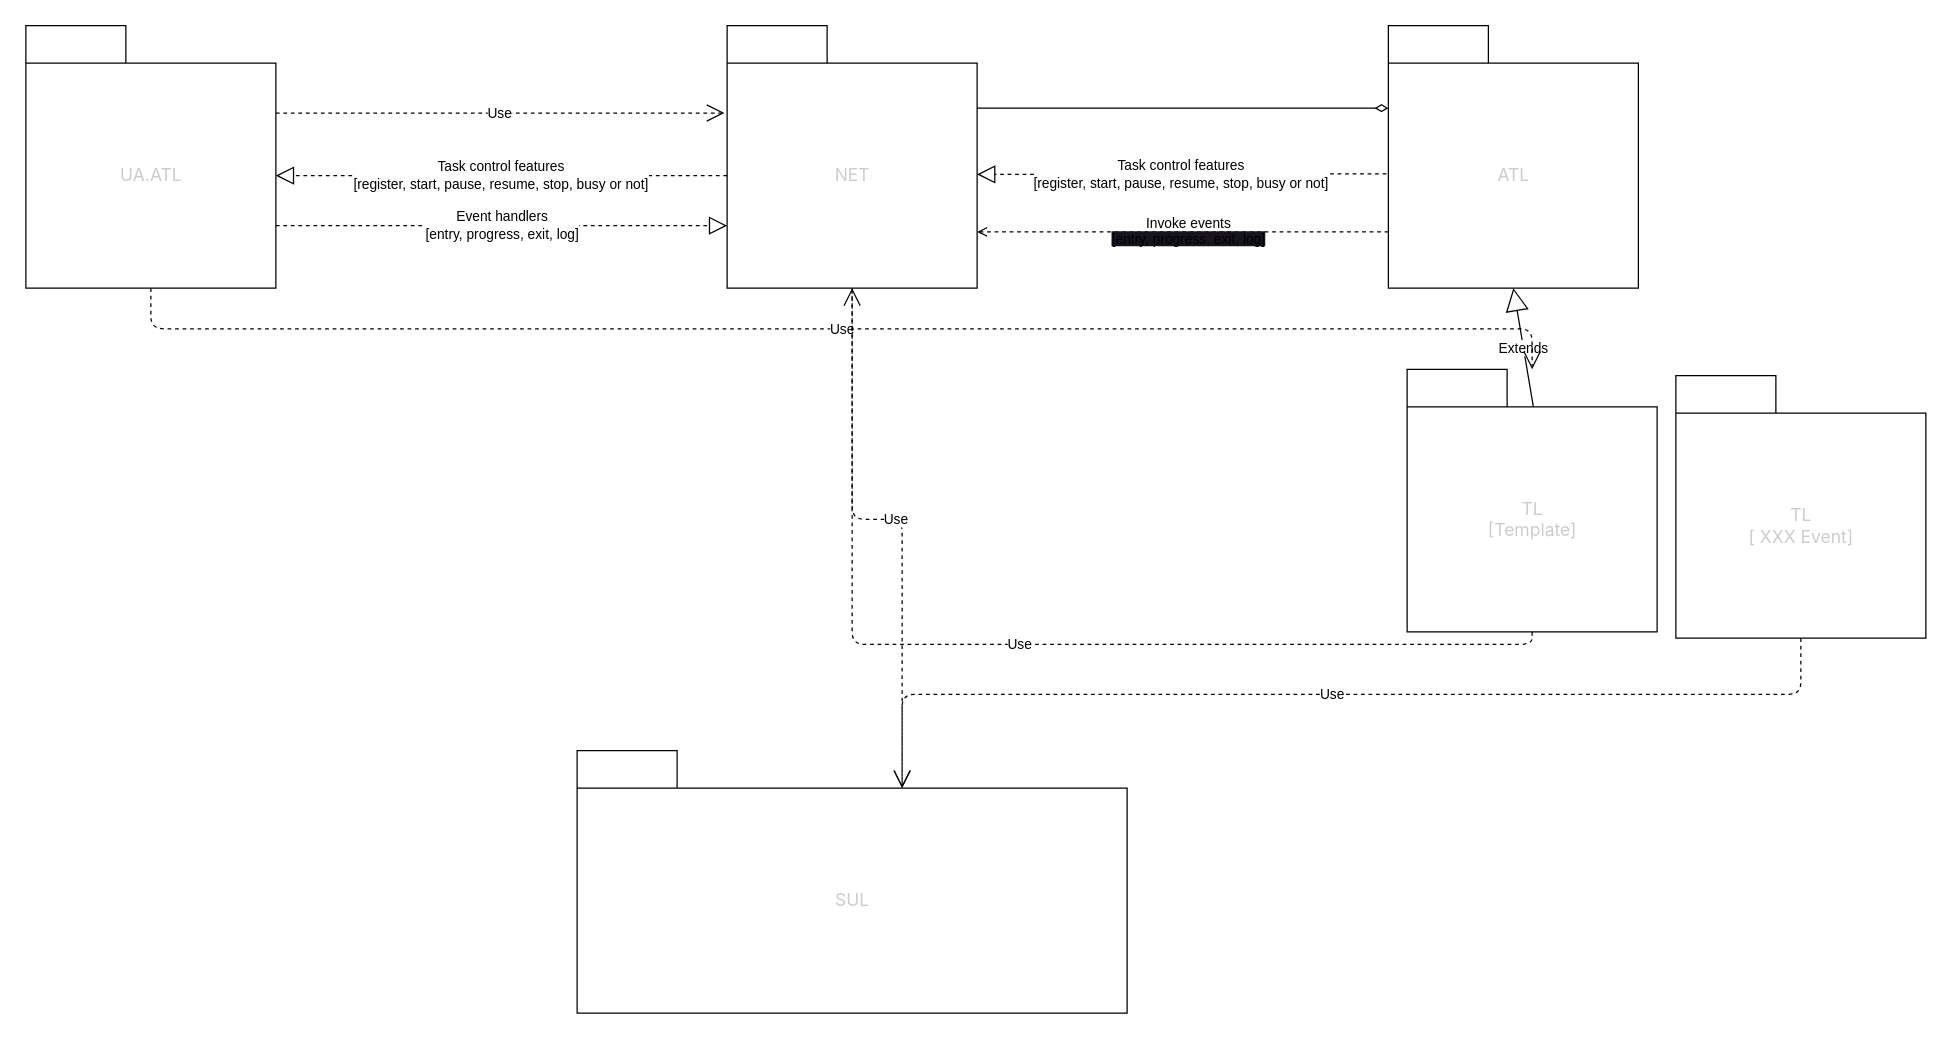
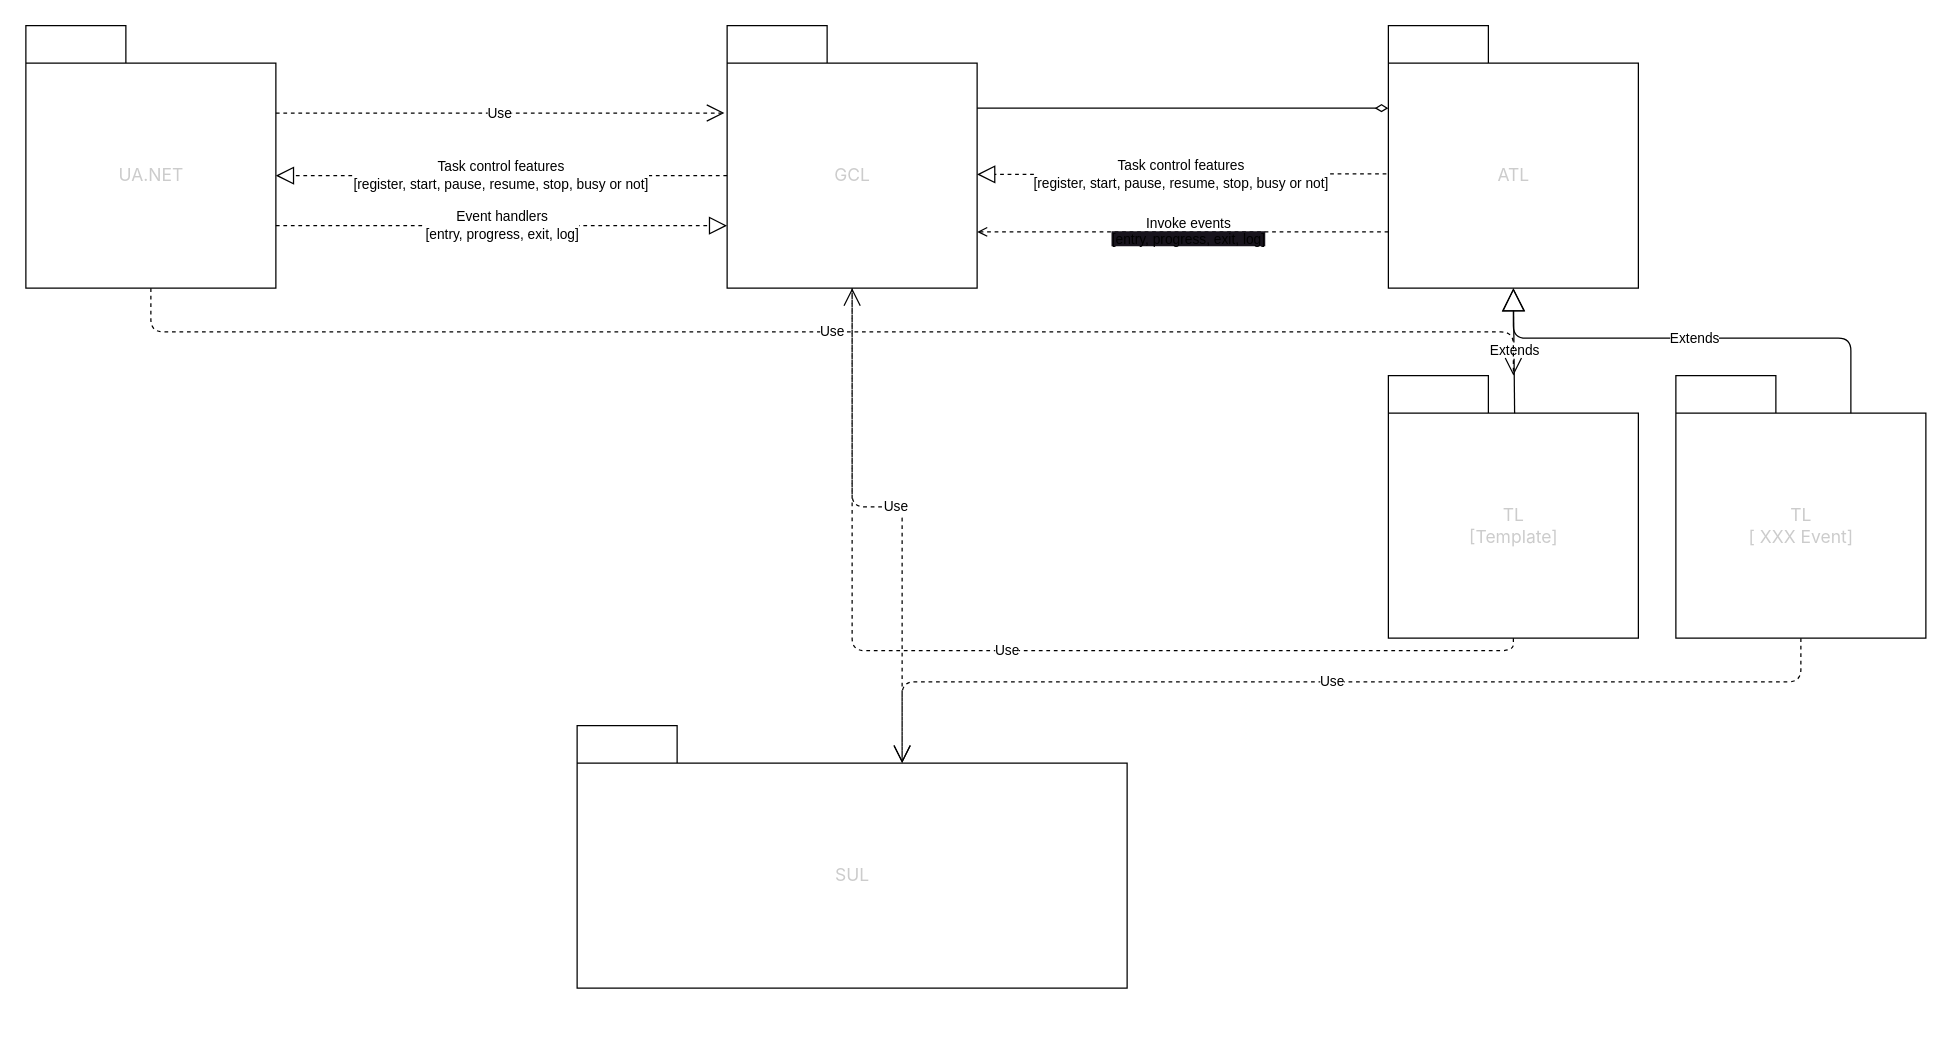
node "UA.ATL": label "UA.ATL" -> "UA.NET"
node "NET": label "NET" -> "GCL"
edge "TL [ XXX Event]" -> "ATL": added, label "Extends"
node "TL [Template]": moved (1532, 501) -> (1513, 507)
node "SUL": moved (852, 882) -> (852, 857)
